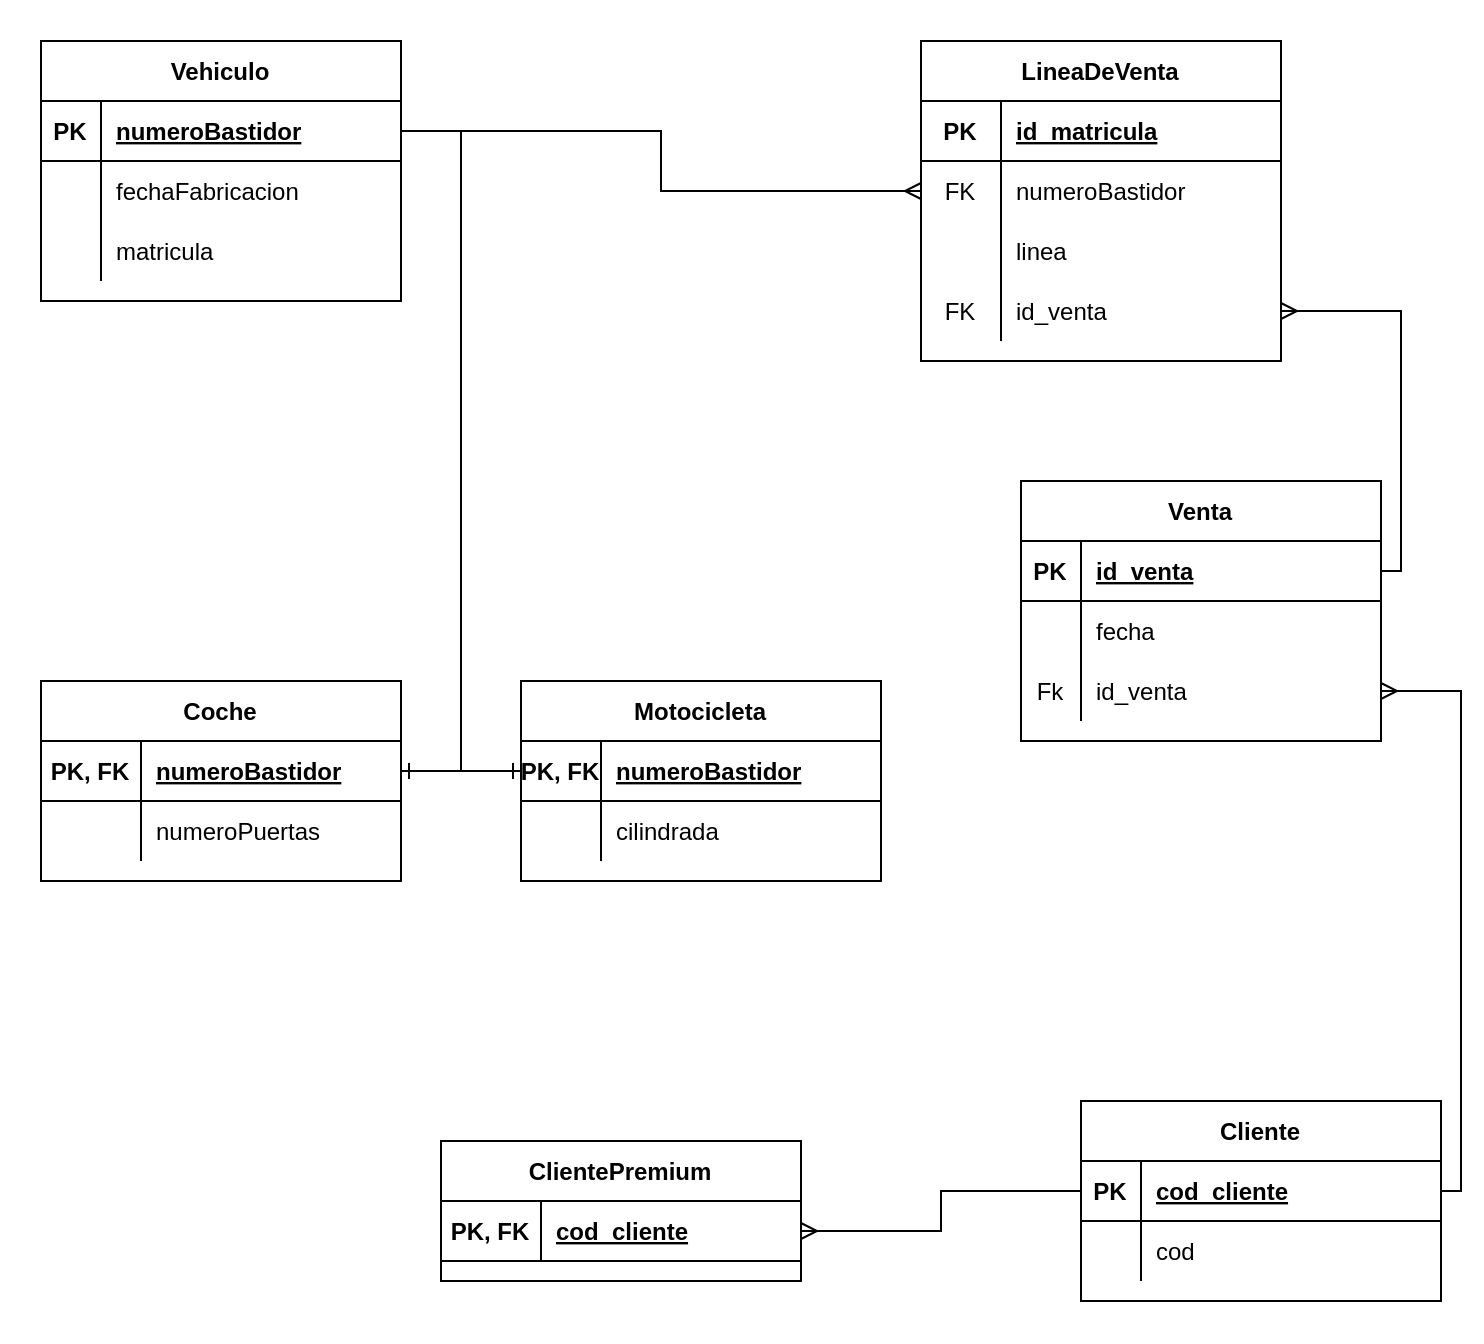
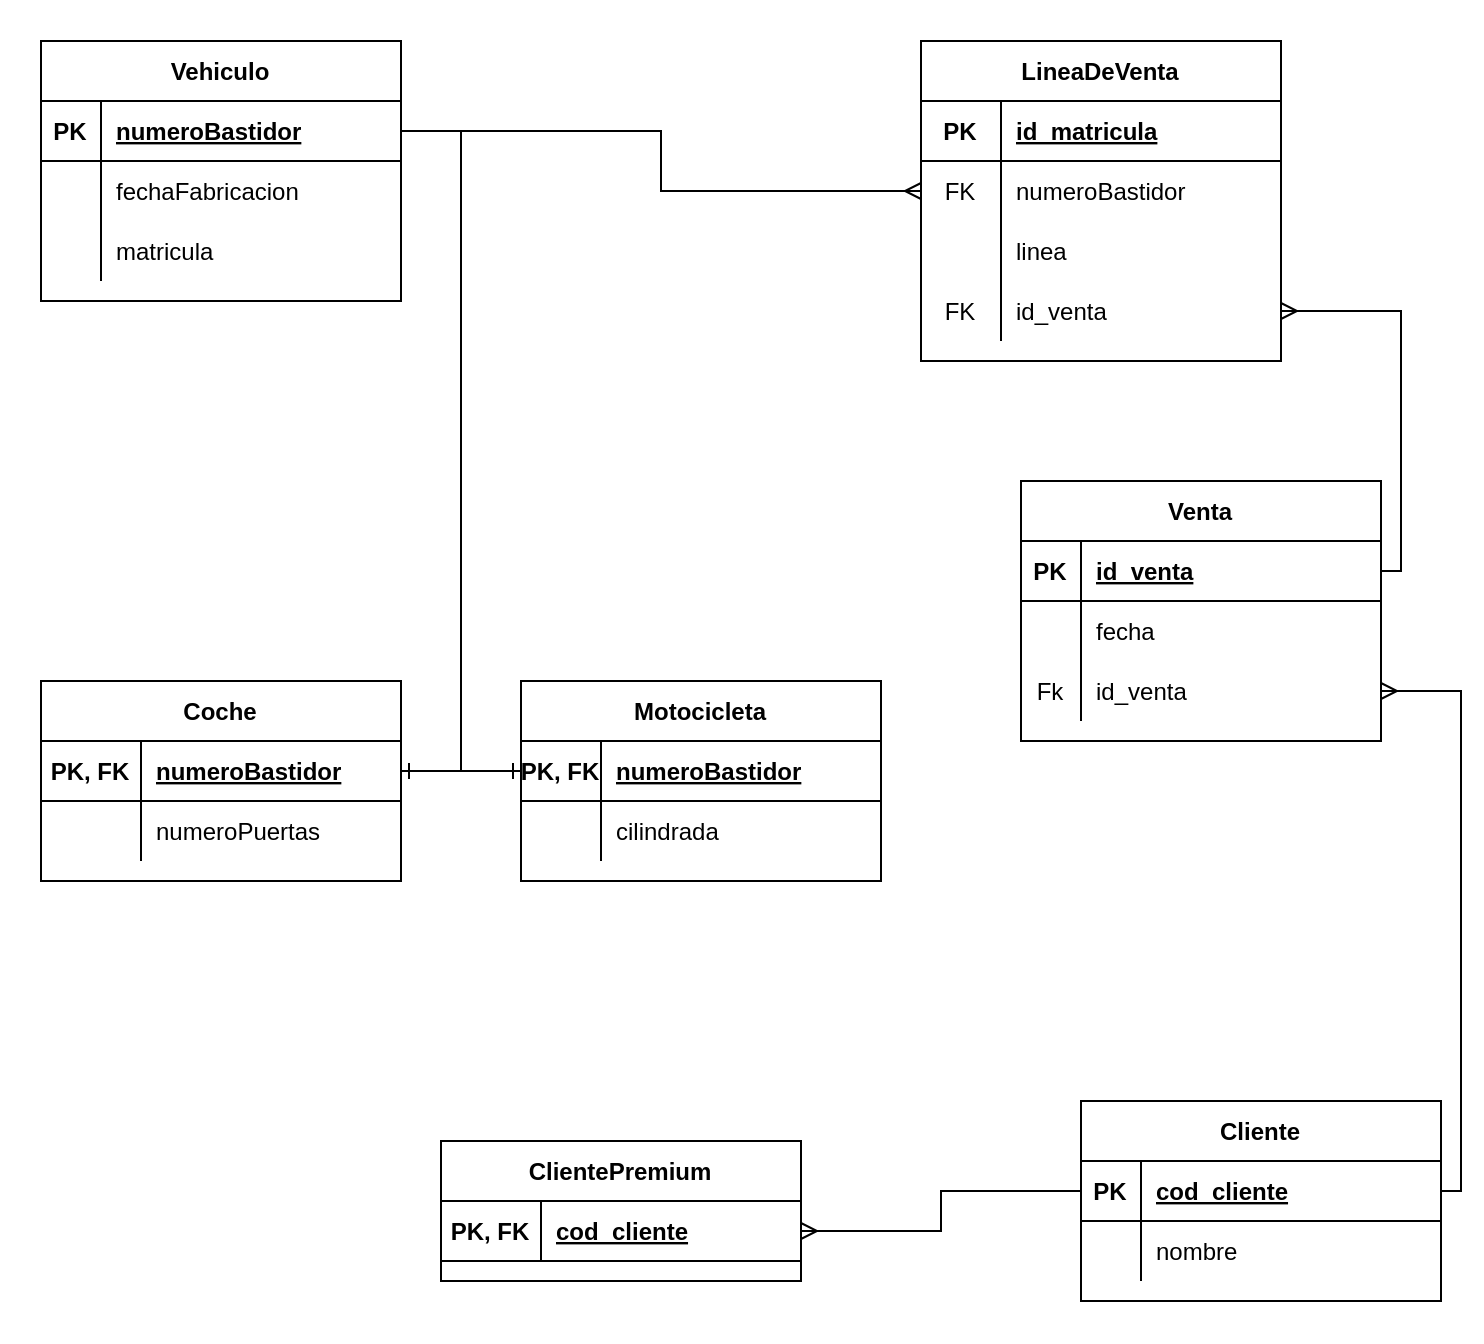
node "cod": label "cod" -> "nombre"
